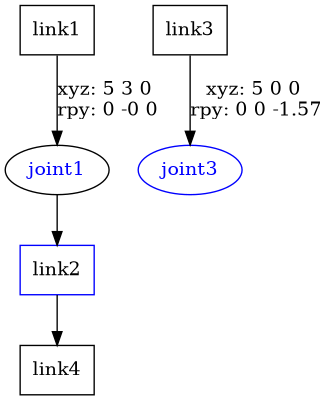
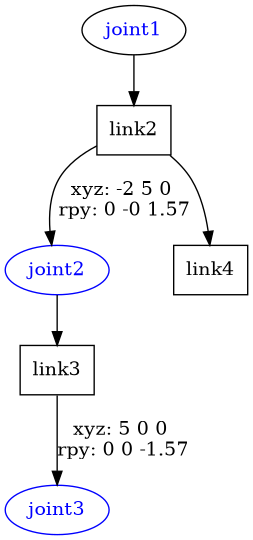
node "link1": removed
node "link2": color blue -> black
node "joint2": added
